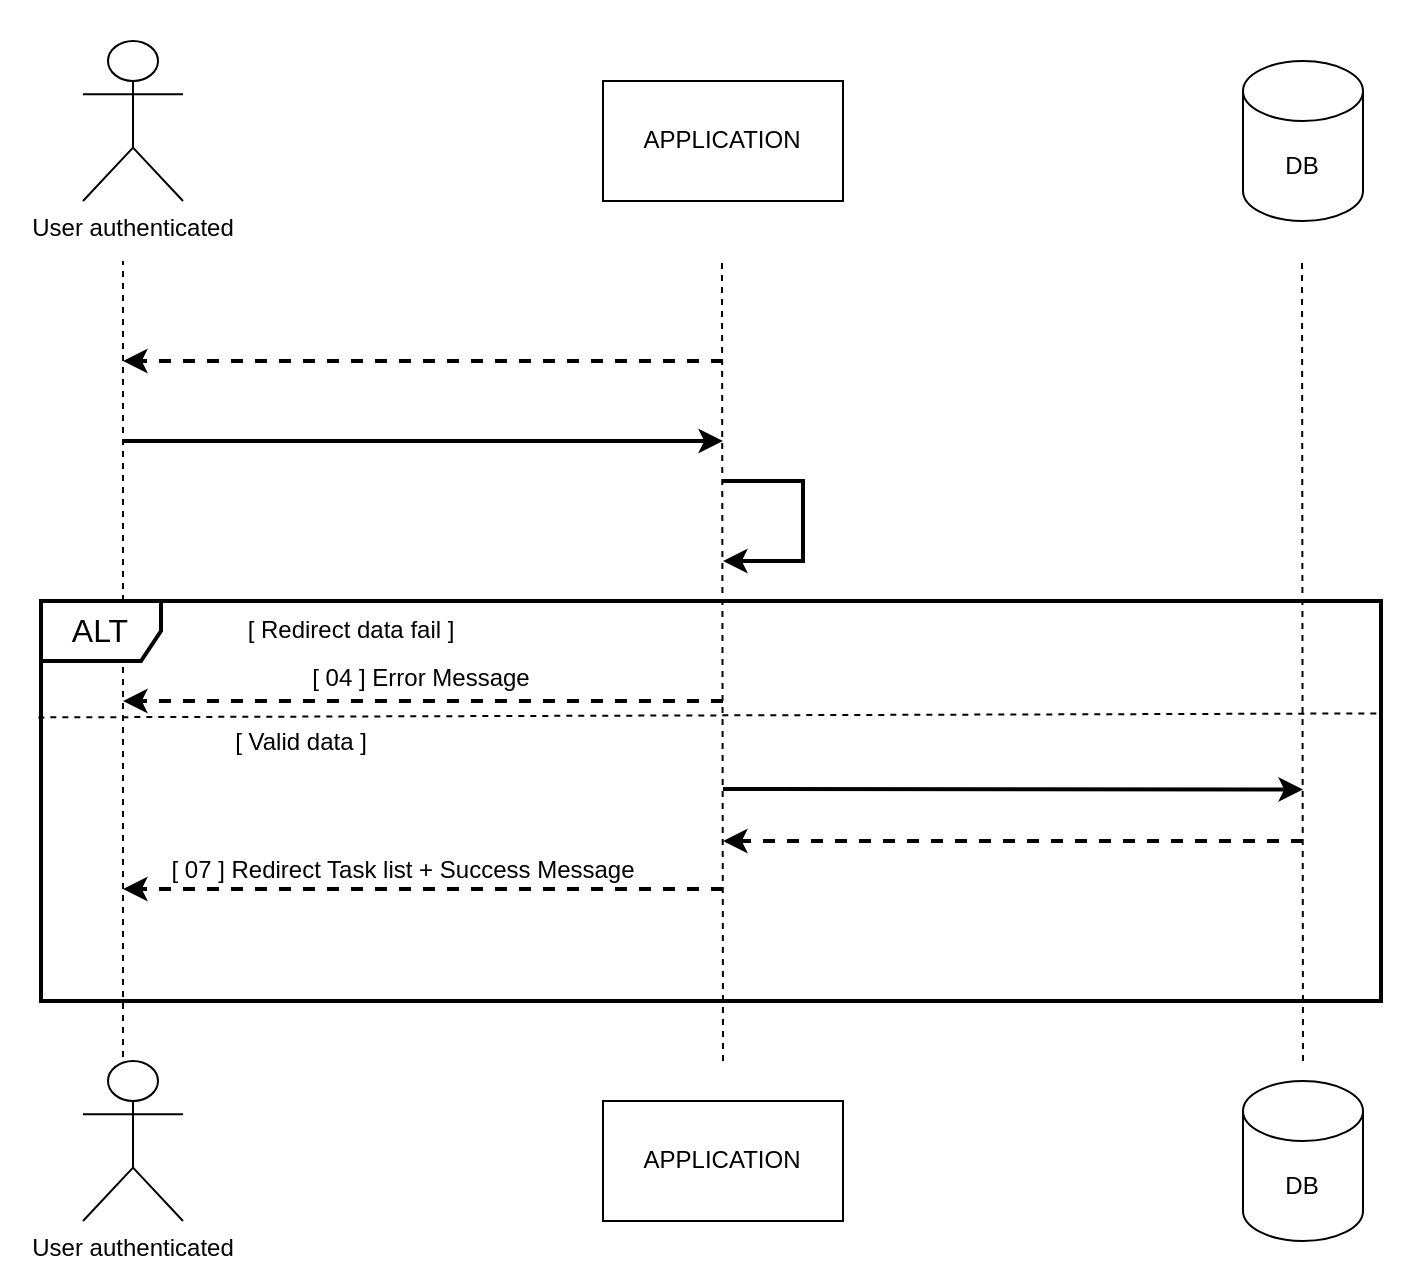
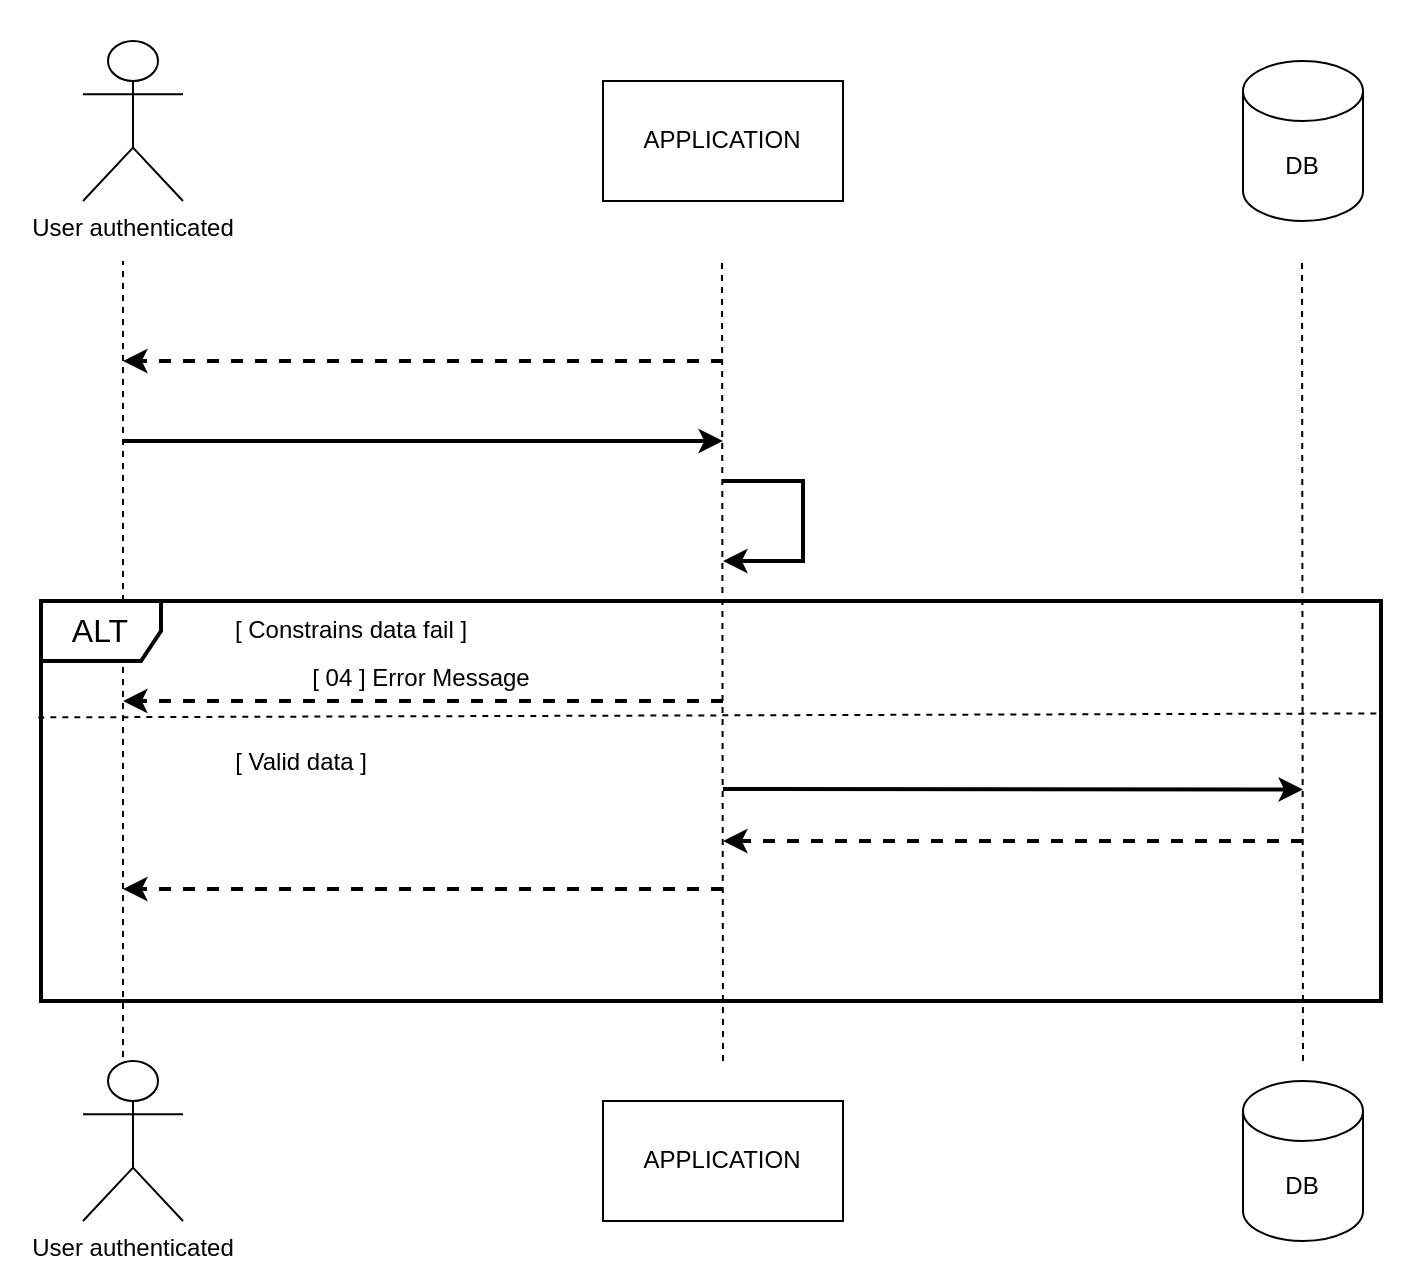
node "[ Redirect data fail ]": label "[ Redirect data fail ]" -> "[ Constrains data fail ]"
node "[ Valid data ]": moved (301, 743) -> (301, 763)
node "[ 07 ] Redirect Task list + Success Message": removed
